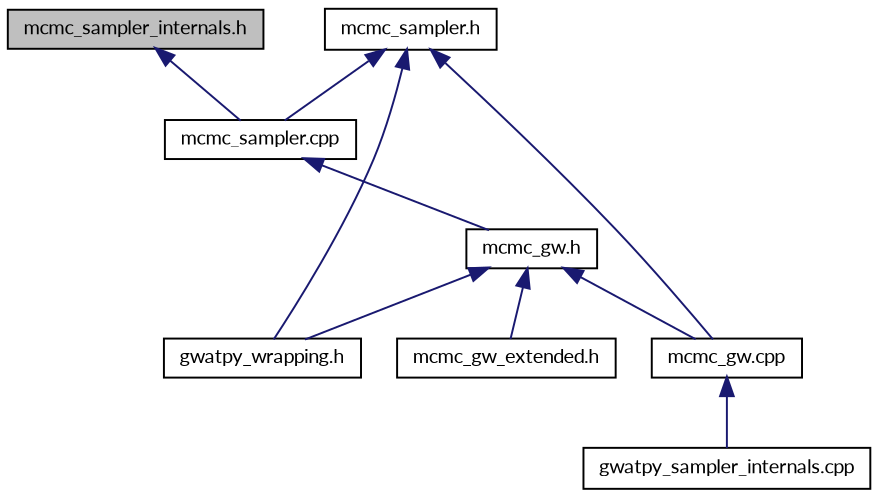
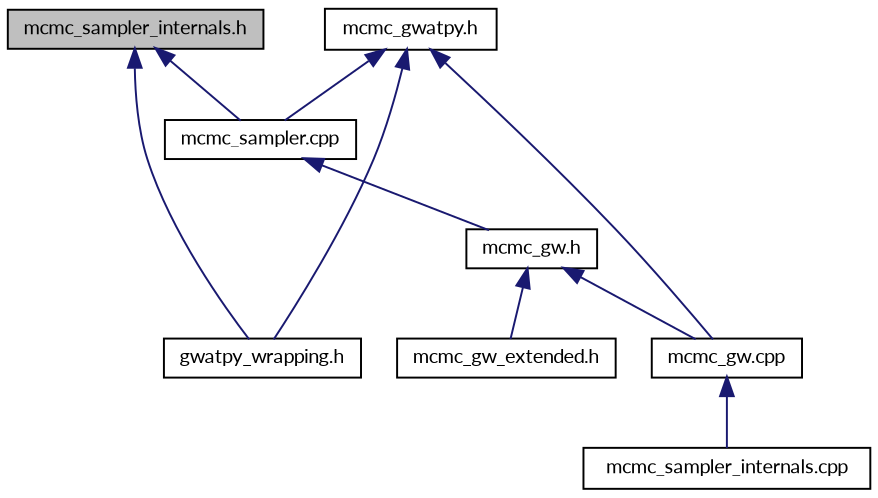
node "mcmc_sampler.h": label "mcmc_sampler.h" -> "mcmc_gwatpy.h"
edge "gwatpy_wrapping.h" -> "mcmc_gw.h": now "gwatpy_wrapping.h" -> "mcmc_sampler_internals.h"
node "gwatpy_sampler_internals.cpp": label "gwatpy_sampler_internals.cpp" -> "mcmc_sampler_internals.cpp"
